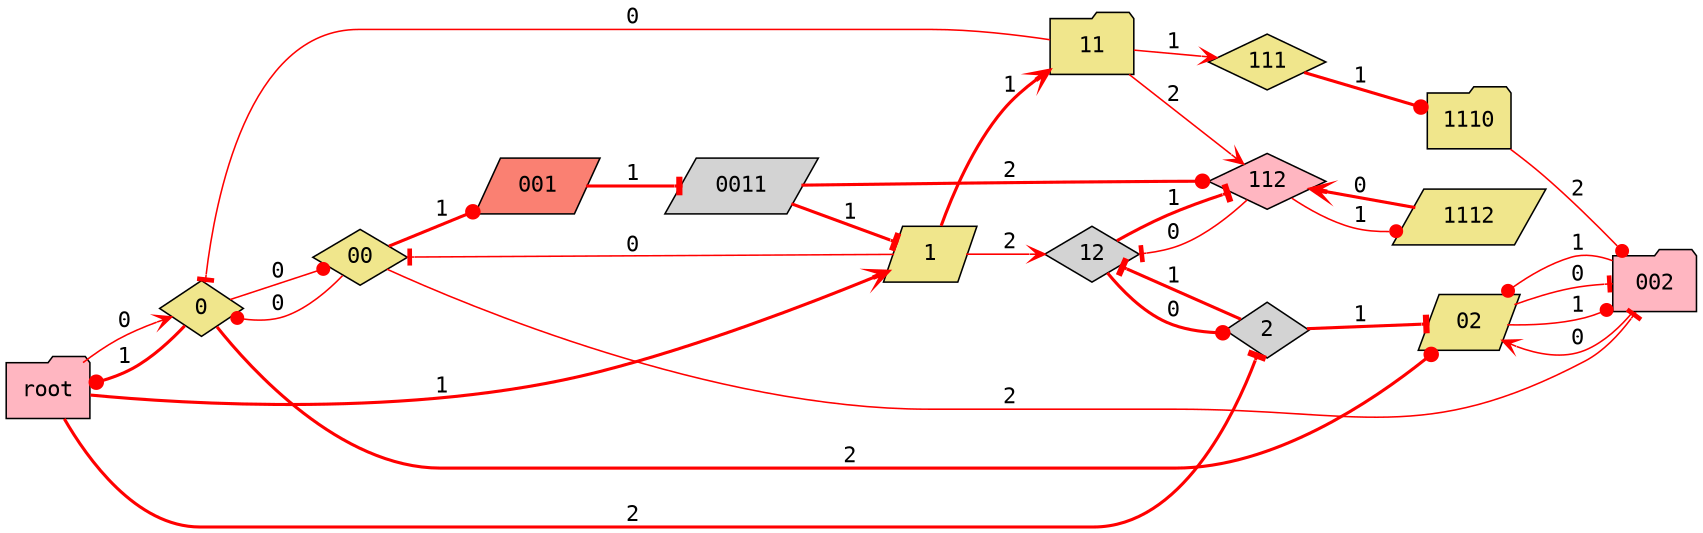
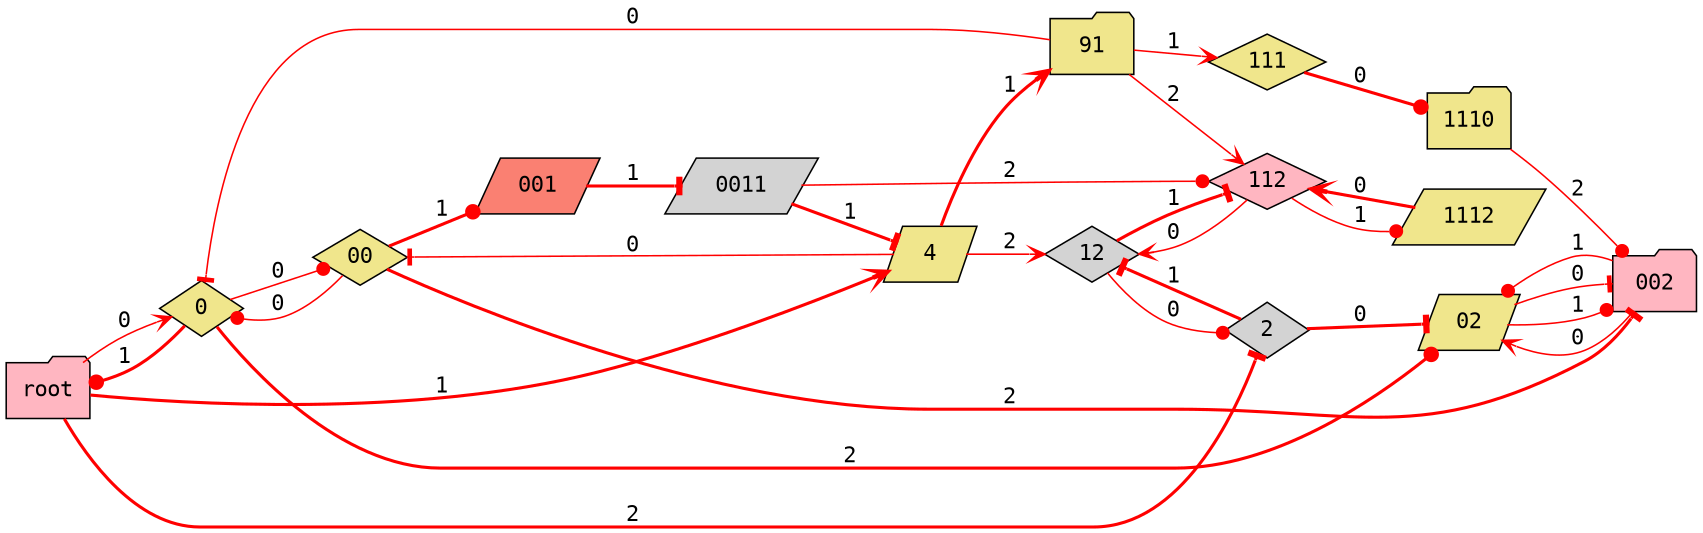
node "11": label "11" -> "91"
edge "111" -> "1110": label "1" -> "0"
edge "0011" -> "112": style bold -> solid
edge "112" -> "12": arrowhead tee -> vee
node "1": label "1" -> "4"
edge "2" -> "02": label "1" -> "0"
edge "12" -> "2": style bold -> solid
edge "00" -> "002": style solid -> bold
